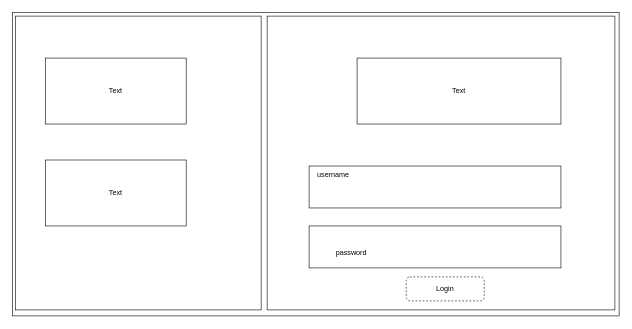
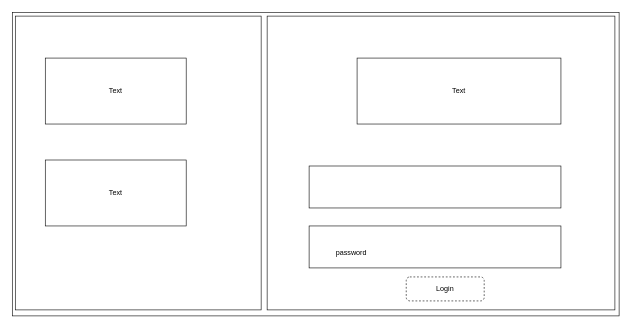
node "username": removed
